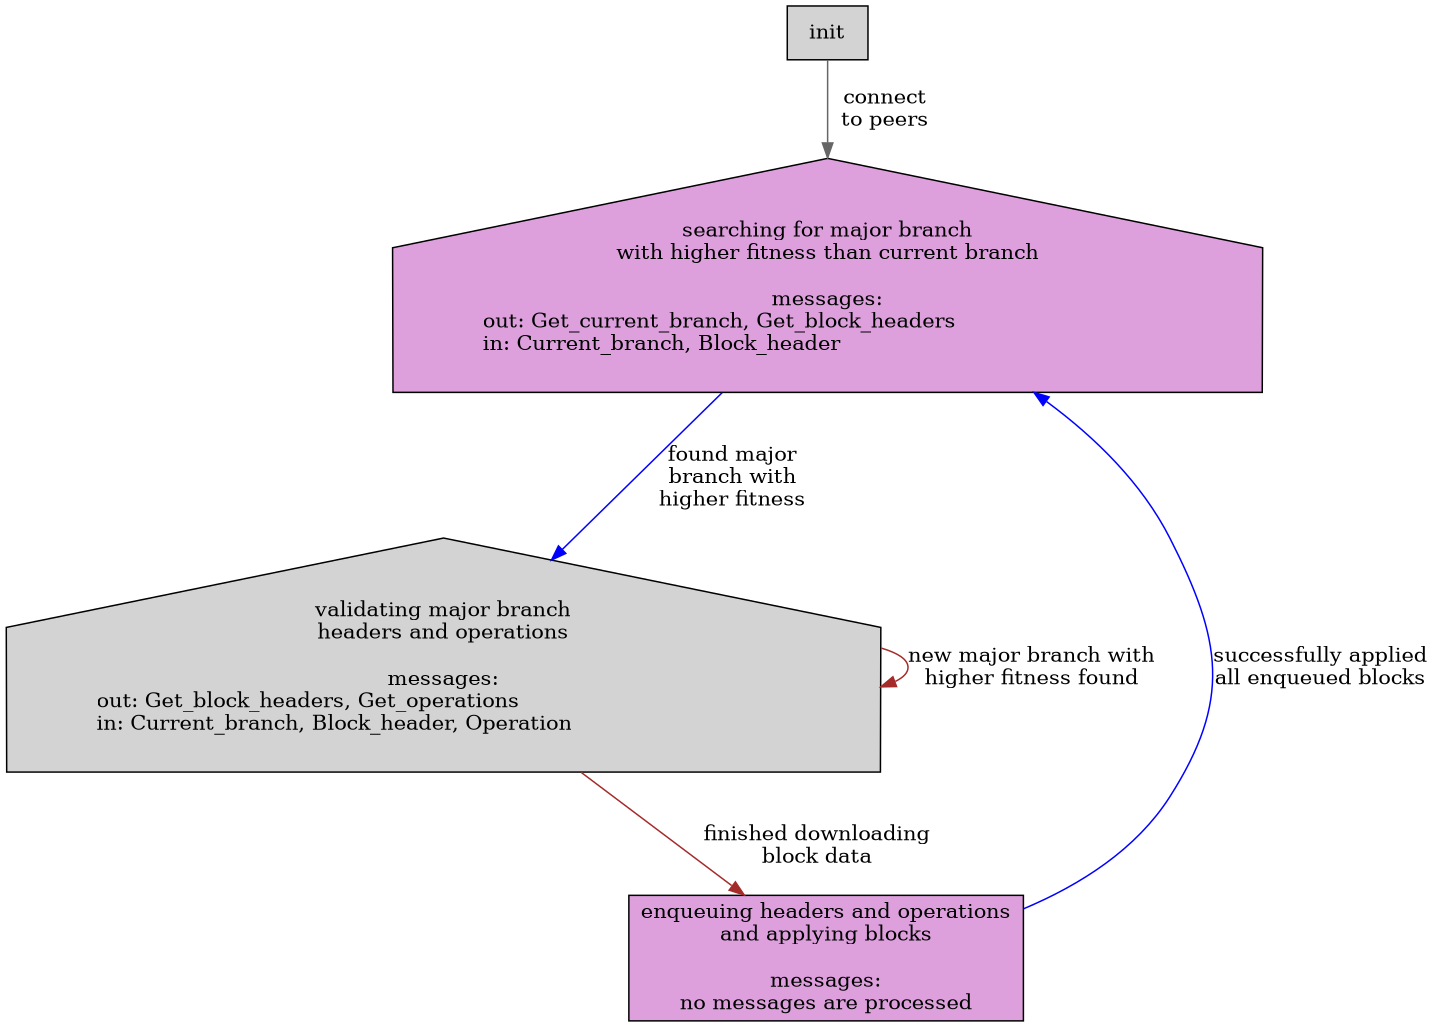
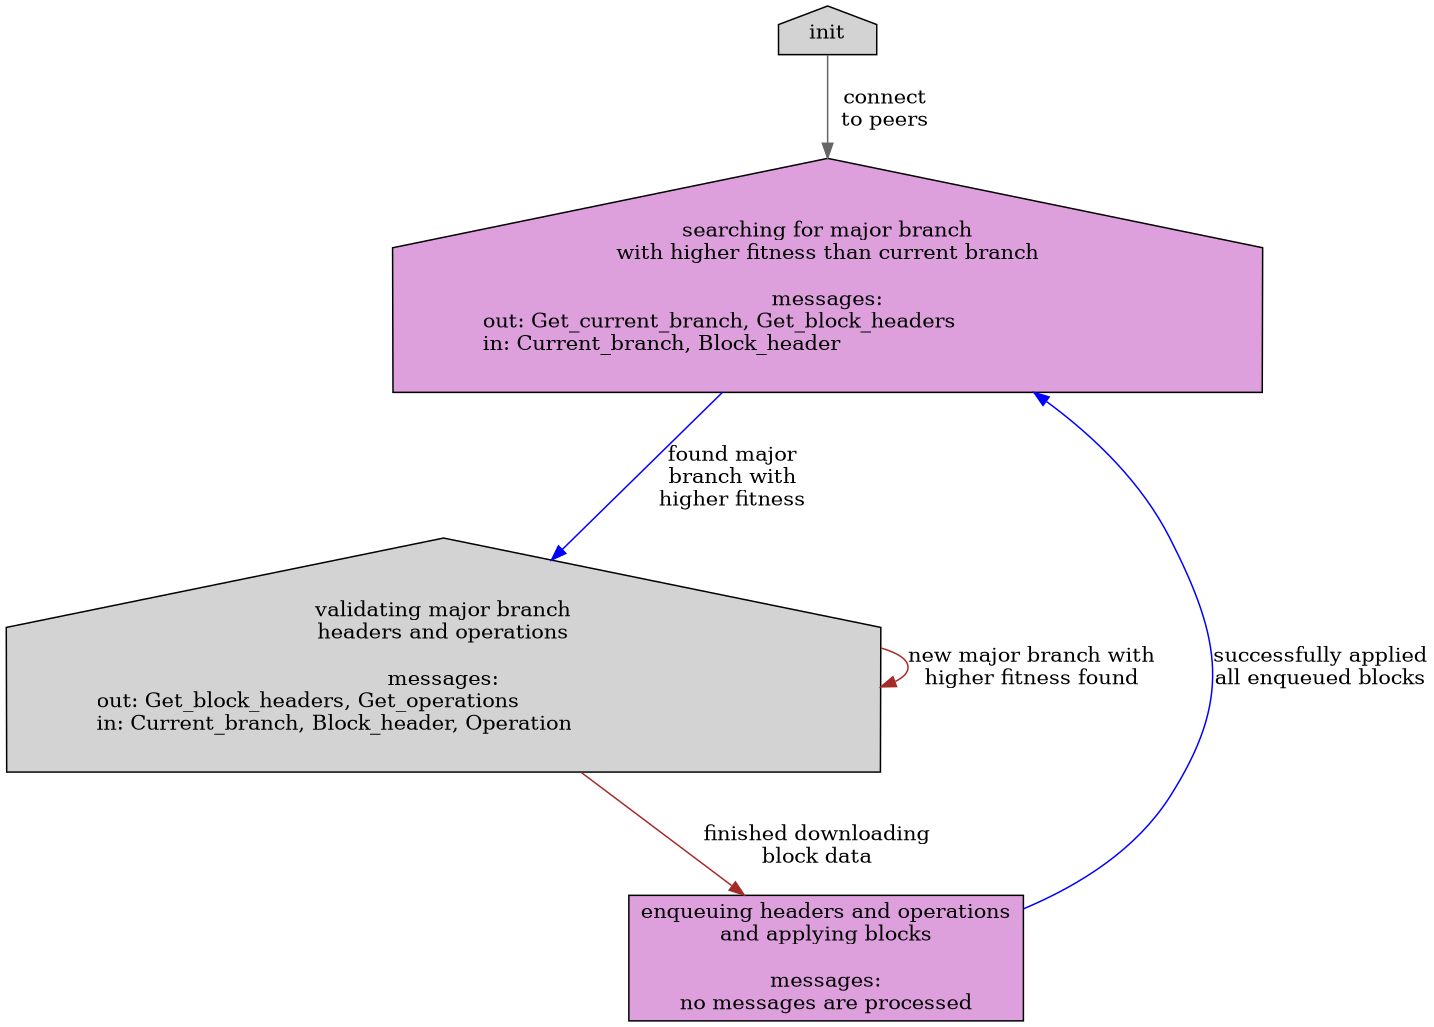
node "init": shape box -> house
